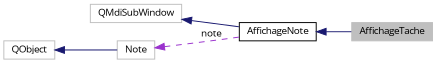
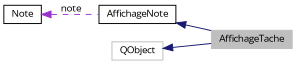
node "QMdiSubWindow": removed
edge "Note" -> "QObject": now "AffichageTache" -> "QObject"
node "Note": color grey75 -> black
